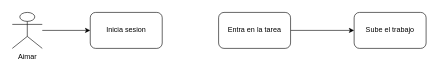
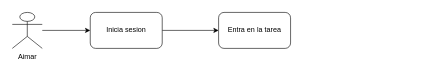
edge "Inicia sesion" -> "Entra en la tarea": added
edge "Entra en la tarea" -> "Sube el trabajo": removed
node "Sube el trabajo": removed
